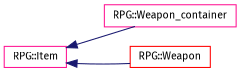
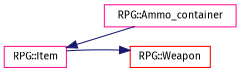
node "RPG::Weapon_container": label "RPG::Weapon_container" -> "RPG::Ammo_container"
edge "RPG::Weapon" -> "RPG::Item": reversed
